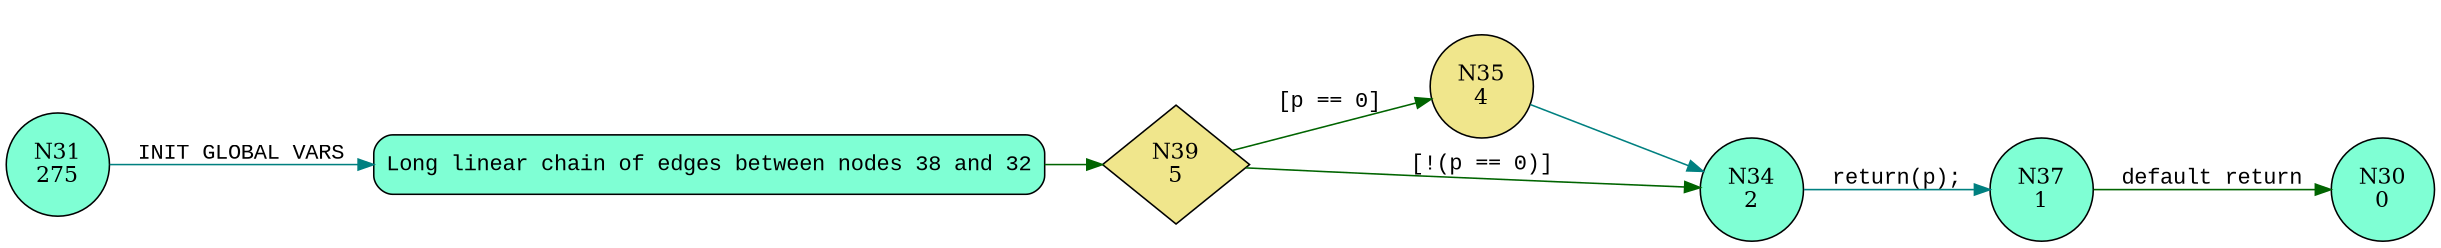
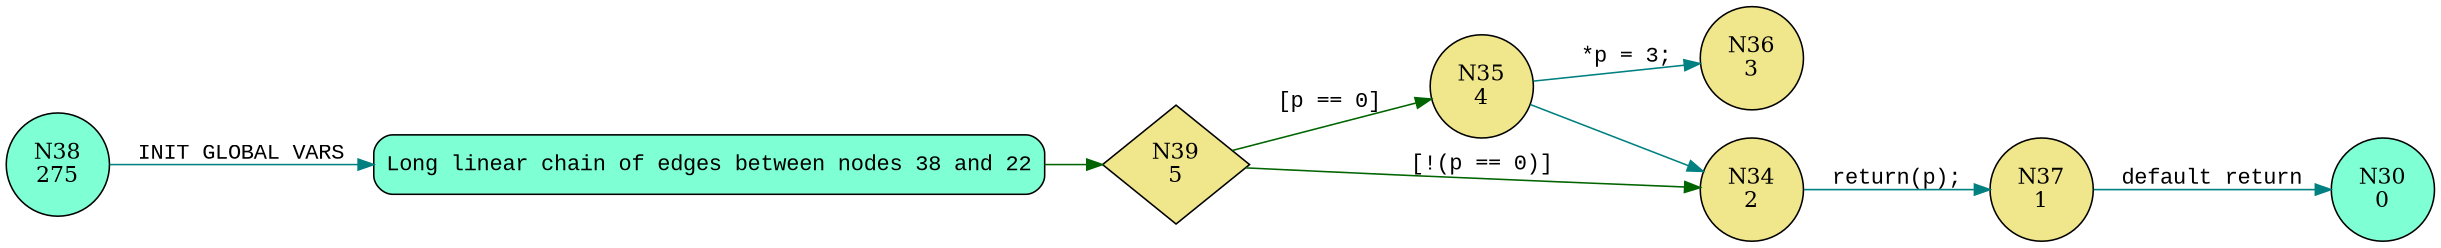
node "N36 3": added
node "N31 275": label "N31 275" -> "N38 275"
node "Long linear chain of edges between nodes 38 and 32": label "Long linear chain of edges between nodes 38 and 32" -> "Long linear chain of edges between nodes 38 and 22"
node "N34 2": fillcolor aquamarine -> khaki
node "N37 1": fillcolor aquamarine -> khaki
edge "N37 1" -> "N30 0": color darkgreen -> teal
